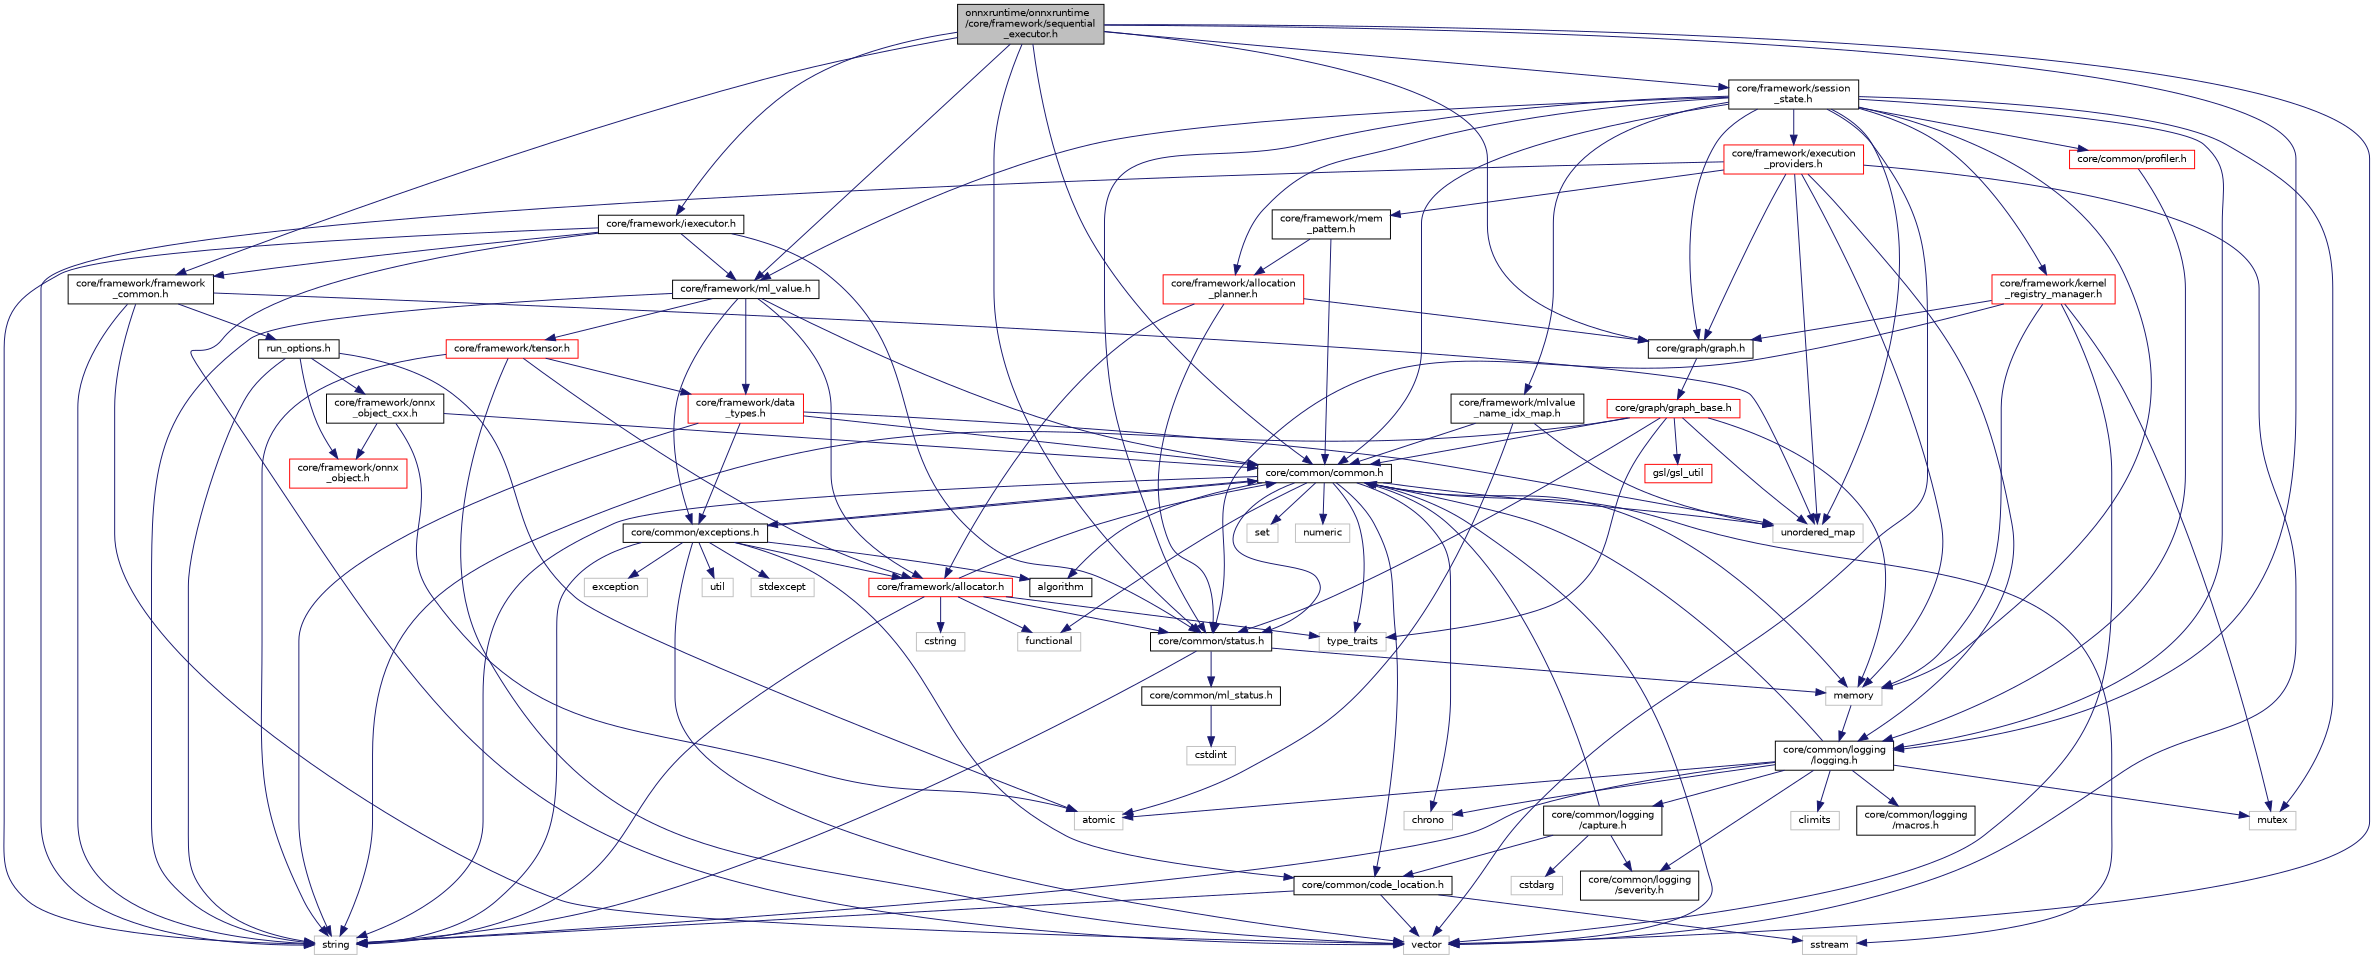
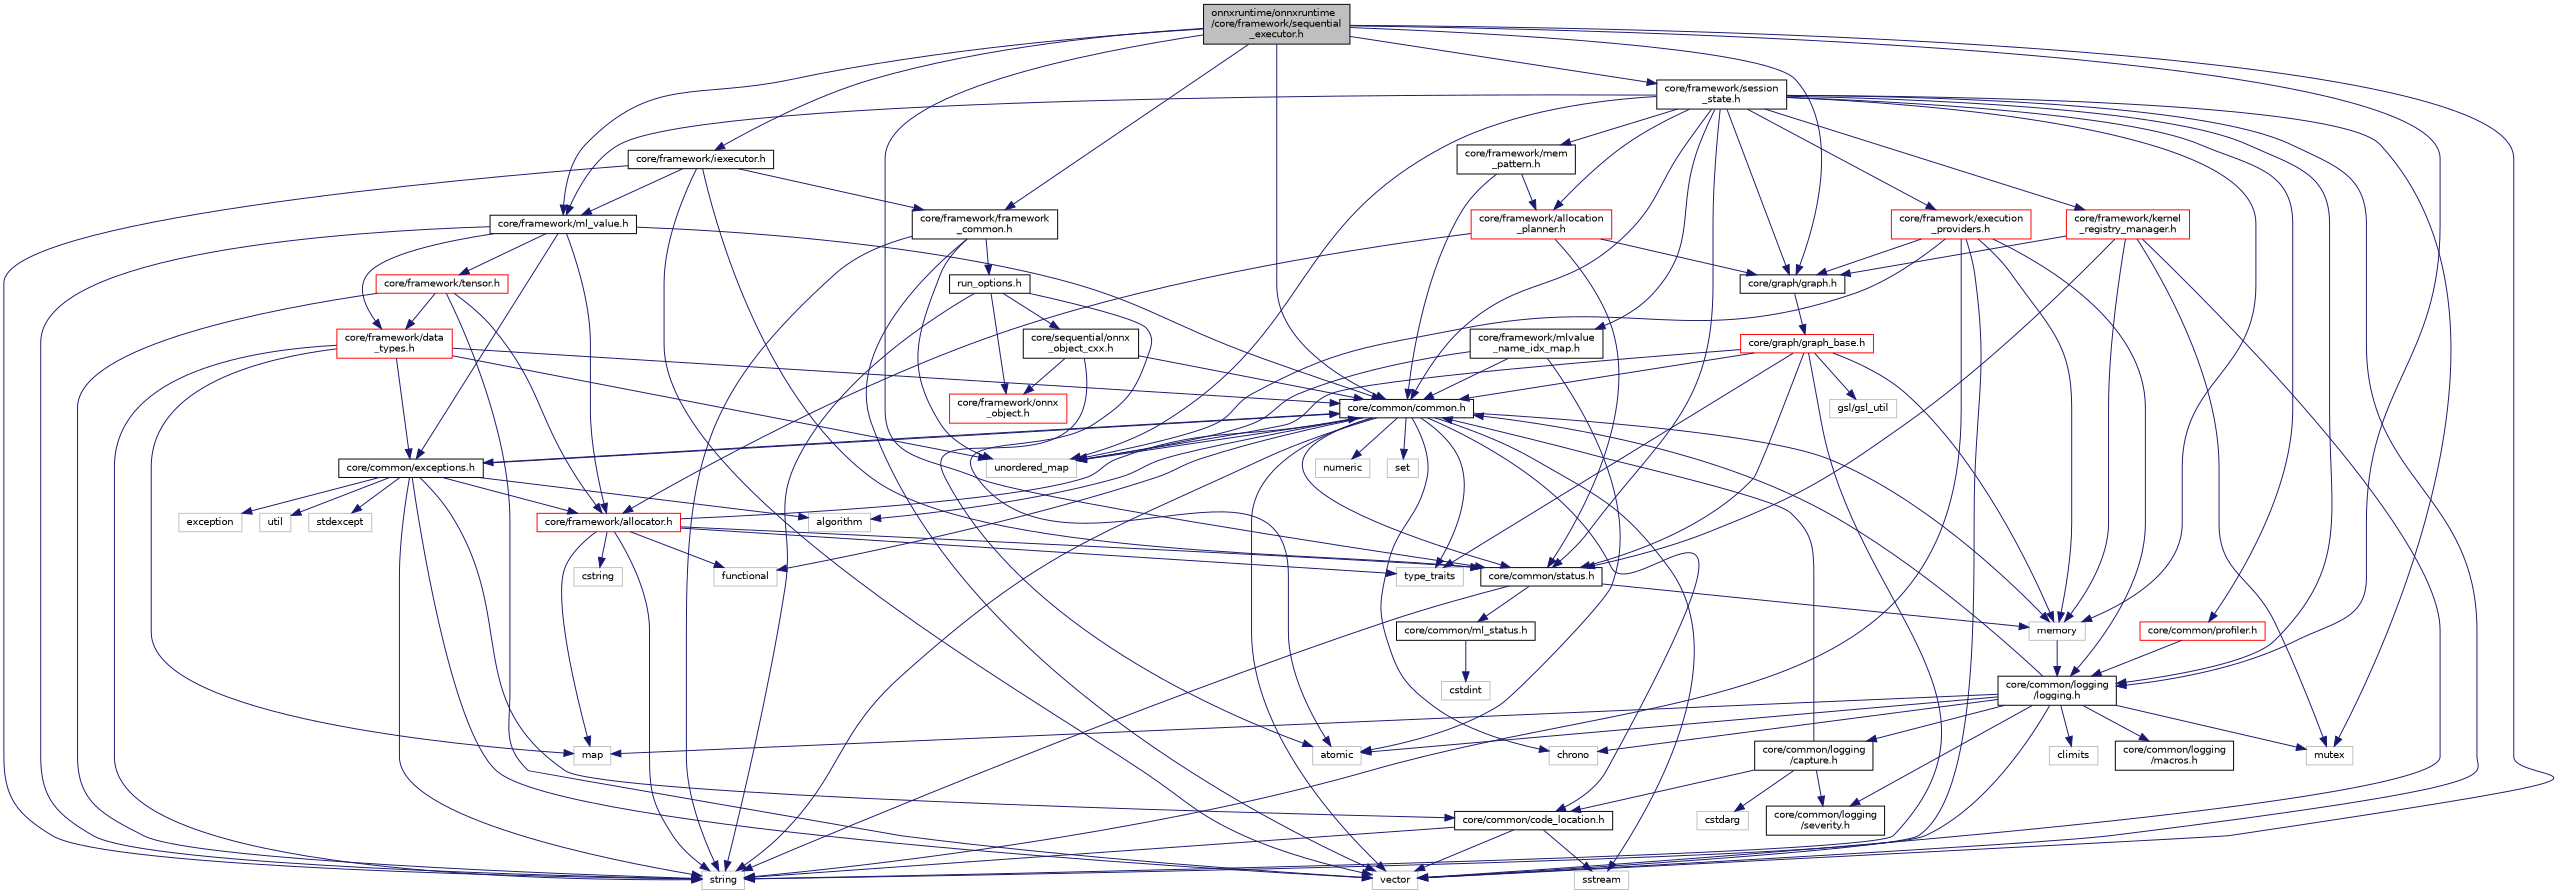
edge "core/framework/execution _providers.h" -> "core/framework/mem _pattern.h": now "core/framework/session _state.h" -> "core/framework/mem _pattern.h"
node "core/framework/onnx _object_cxx.h": label "core/framework/onnx _object_cxx.h" -> "core/sequential/onnx _object_cxx.h"
node "gsl/gsl_util": color red -> grey75
node "algorithm": color black -> grey75
node "map": added
